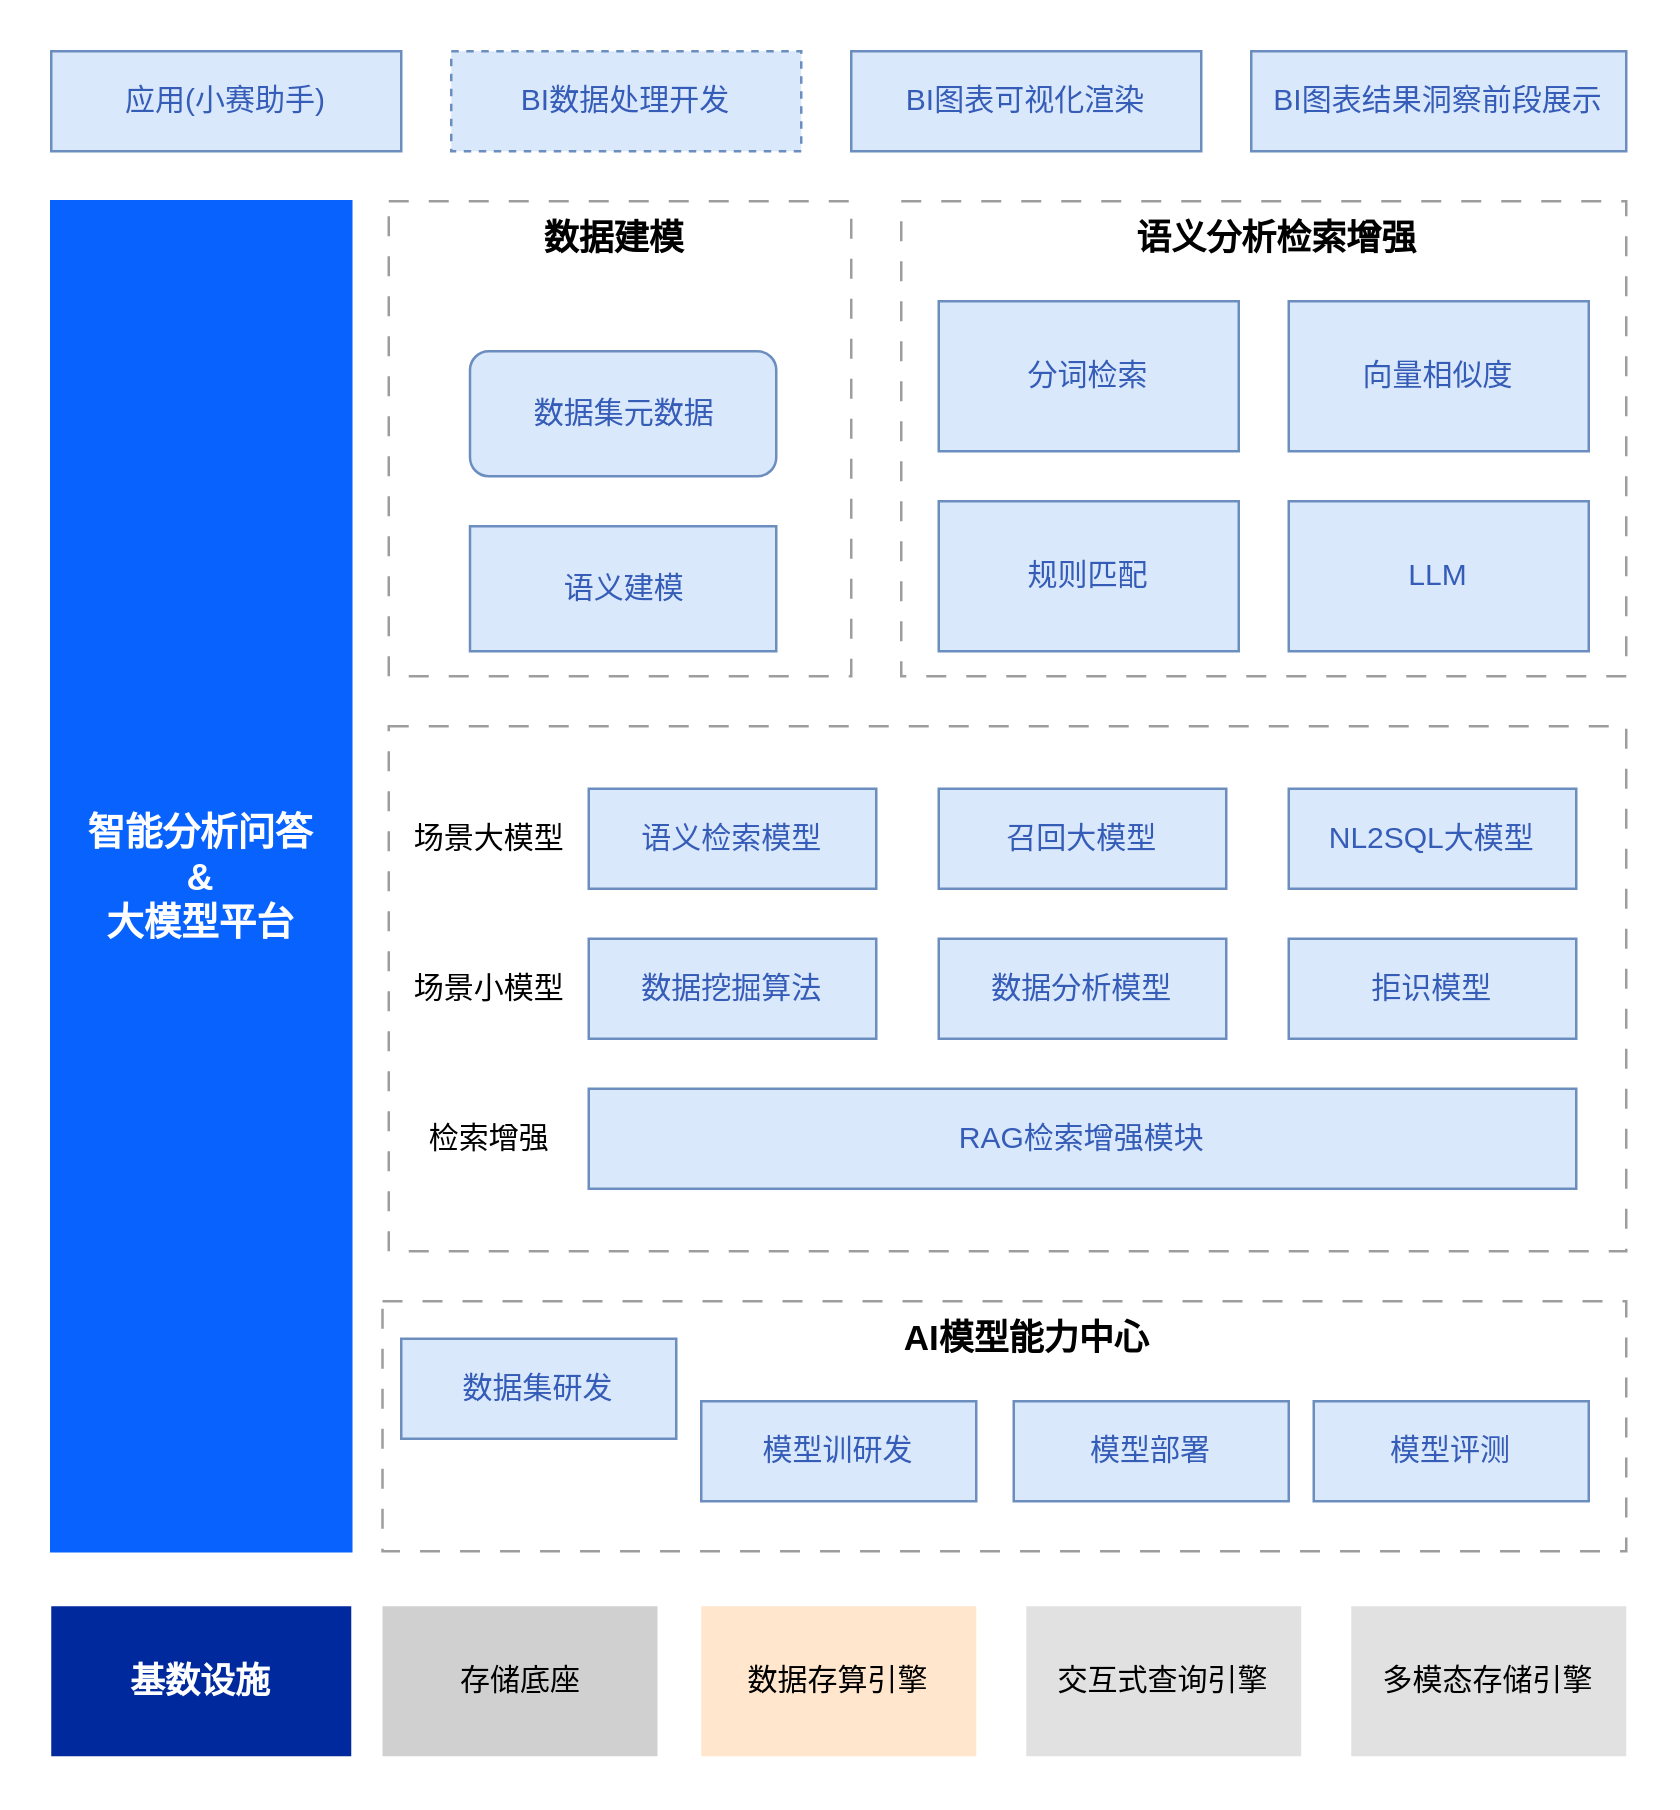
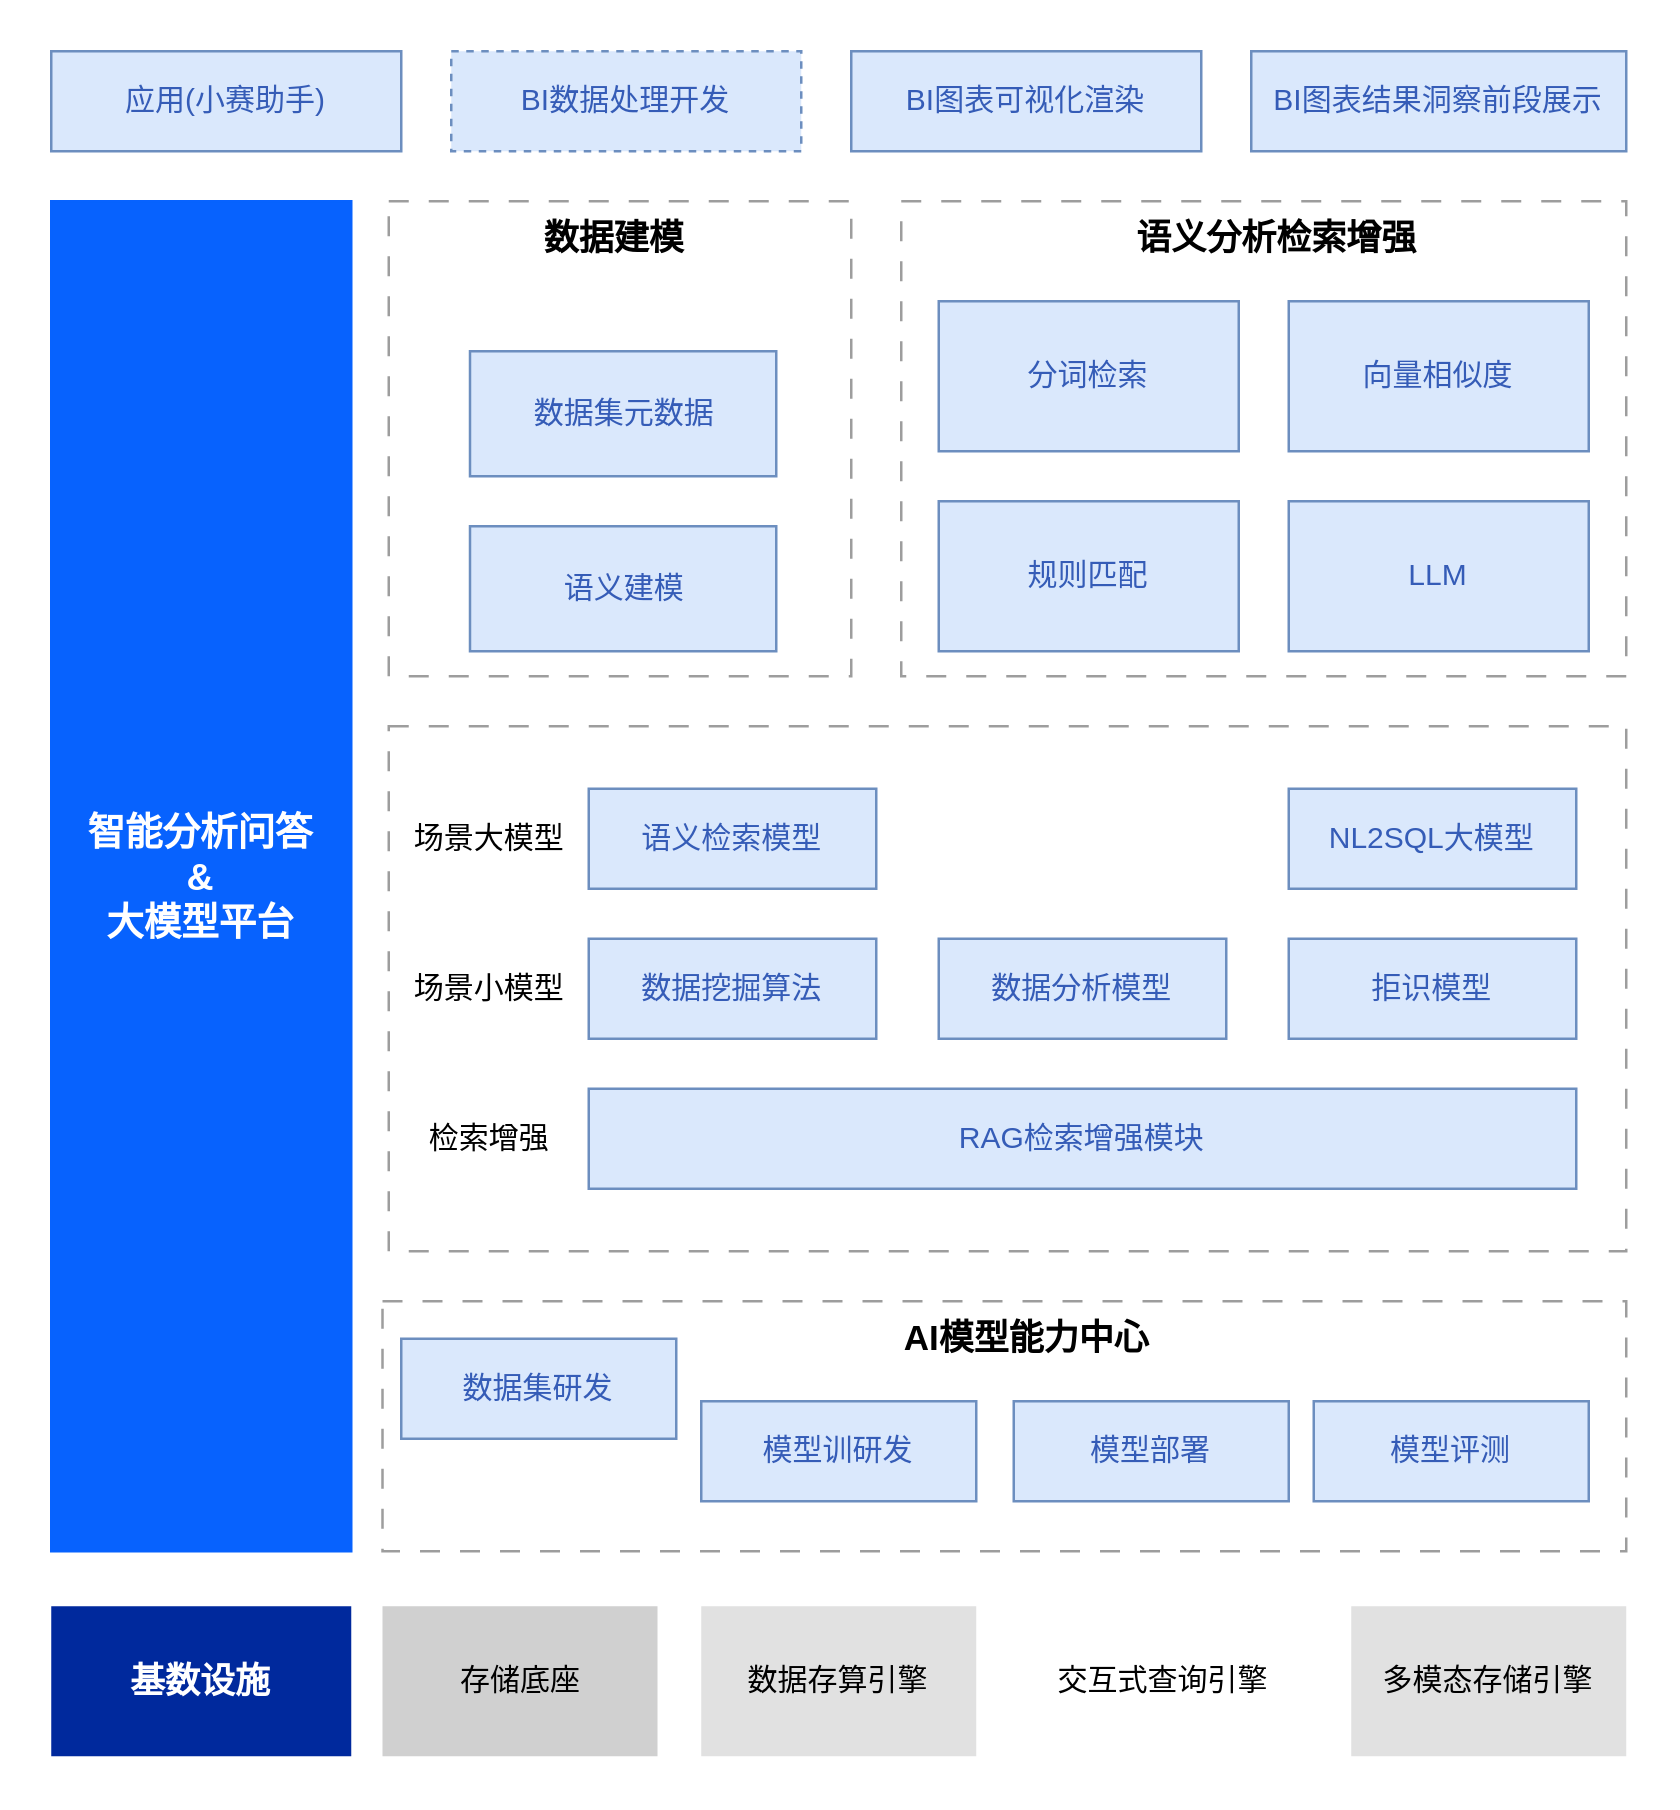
node "数据集元数据": shape rounded rectangle -> rectangle
node "召回大模型": removed
node "数据存算引擎": fillcolor #ffe6cc -> #e1e1e1
node "交互式查询引擎": fillcolor #e1e1e1 -> #ffffff
